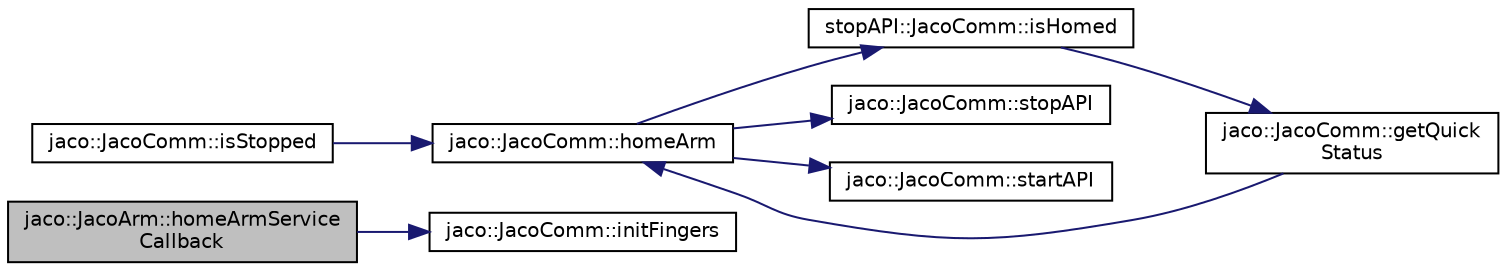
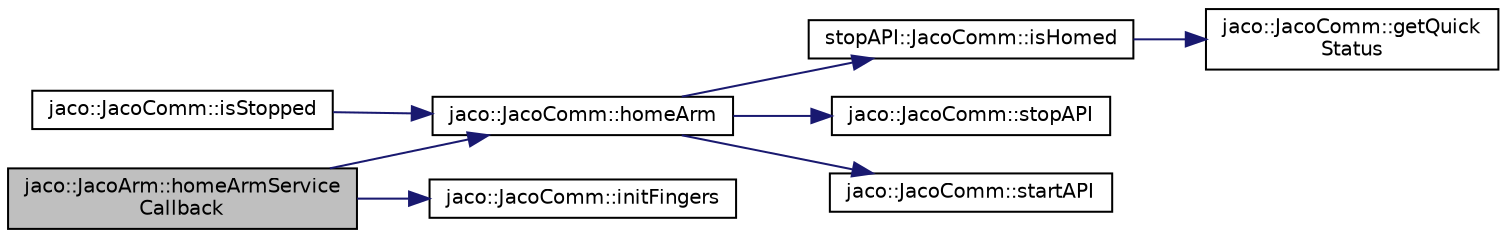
edge "jaco::JacoComm::getQuick Status" -> "jaco::JacoComm::homeArm": now "jaco::JacoArm::homeArmService Callback" -> "jaco::JacoComm::homeArm"
